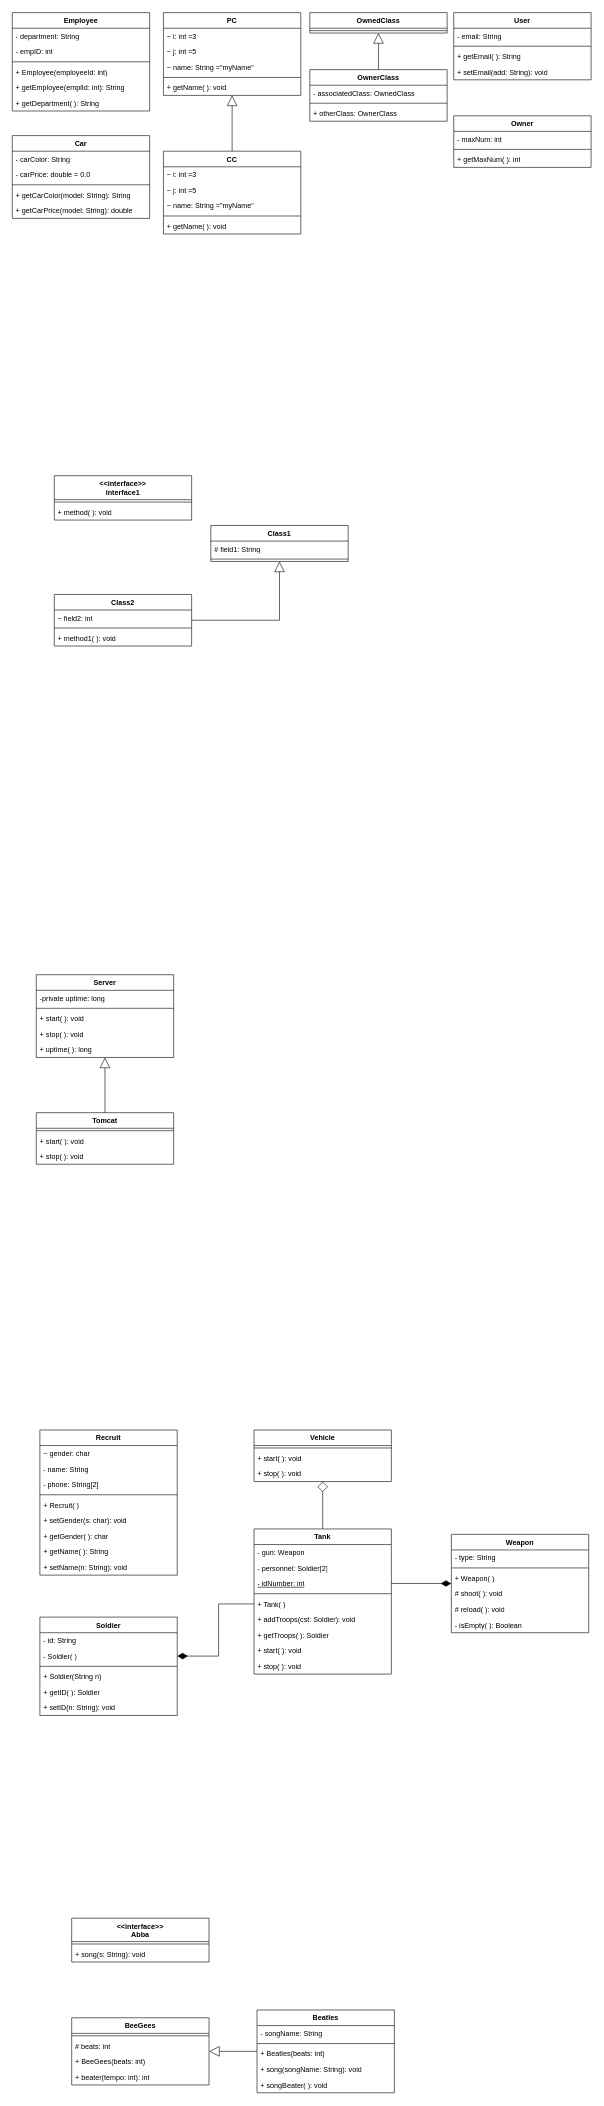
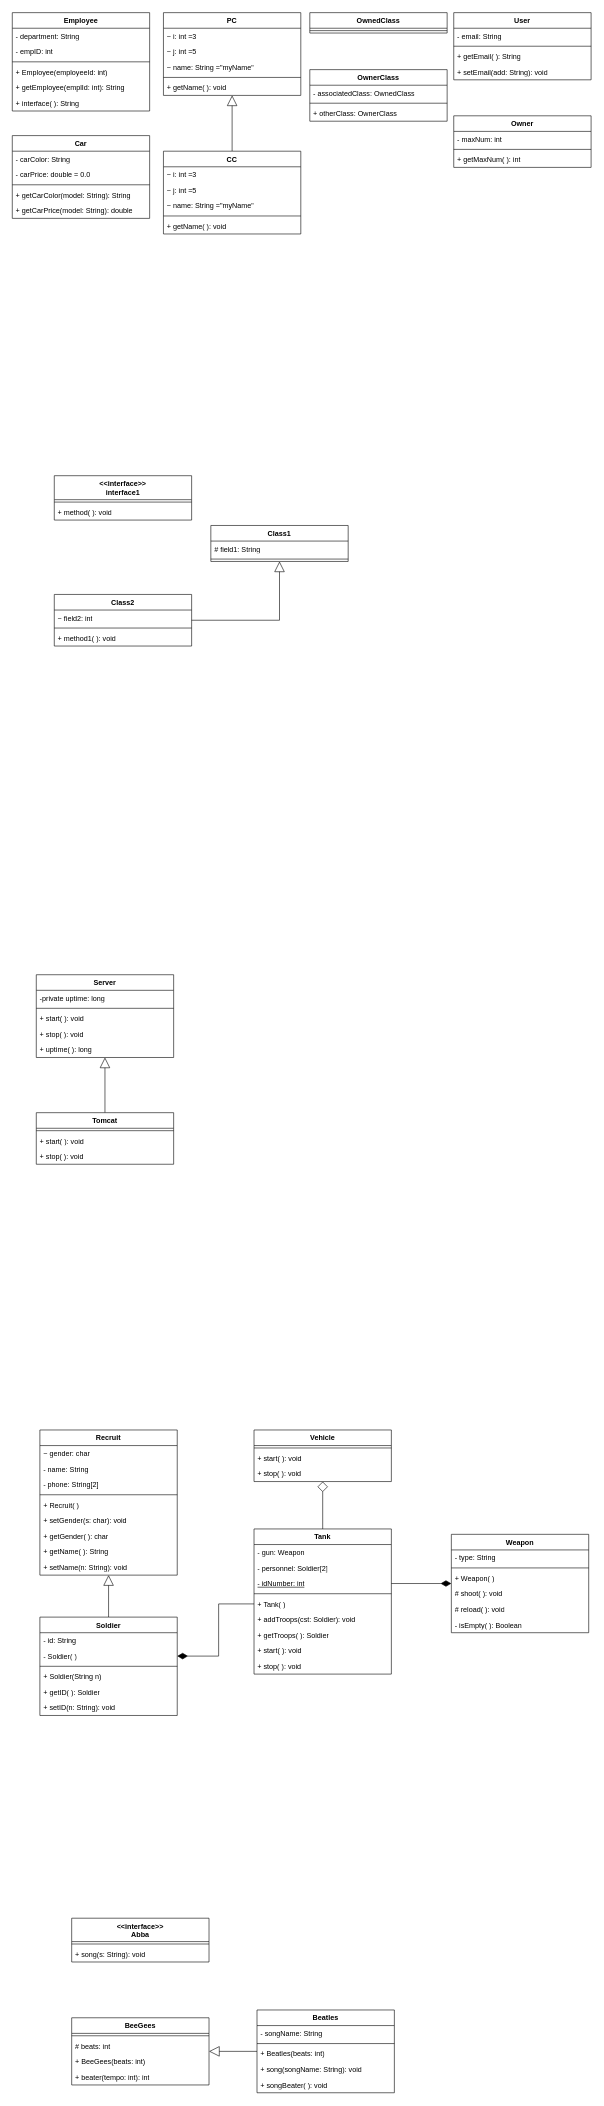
edge "OwnerClass" -> "OwnedClass": removed
node "+ getDepartment( ): String": label "+ getDepartment( ): String" -> "+ interface( ): String"
edge "Soldier" -> "Recruit": added
